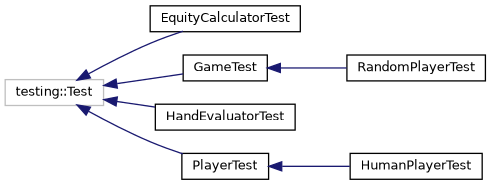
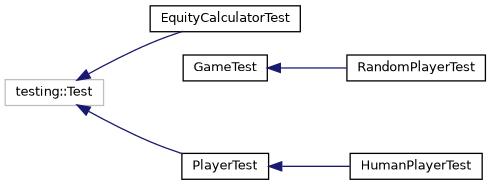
edge "GameTest" -> "testing::Test": removed
node "HandEvaluatorTest": removed
